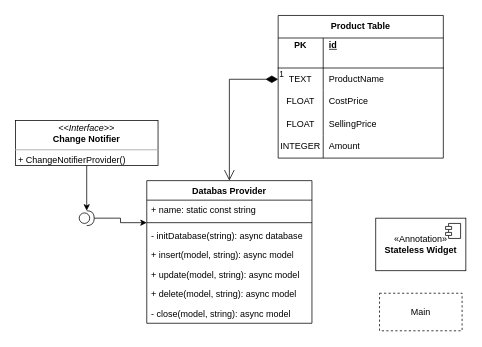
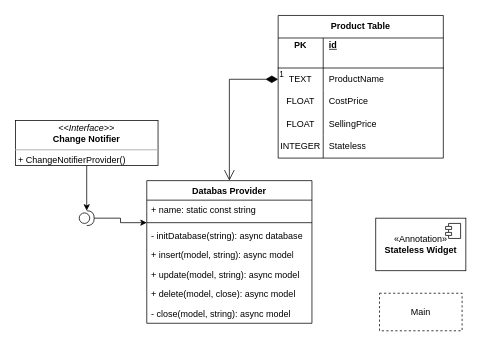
node "Amount": label "Amount" -> "Stateless"
node "+ delete(model, string): async model": label "+ delete(model, string): async model" -> "+ delete(model, close): async model"
